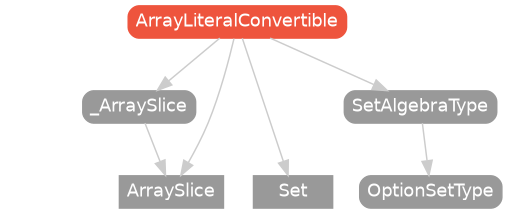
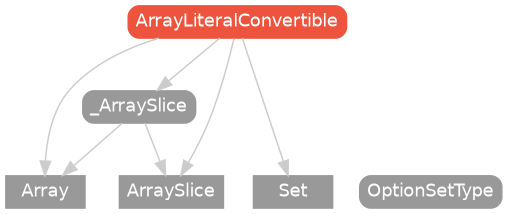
node "SetAlgebraType": removed
node "Array": added
